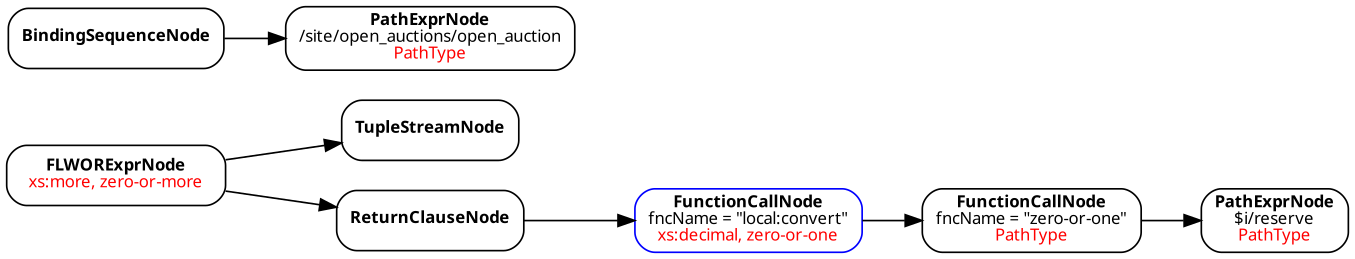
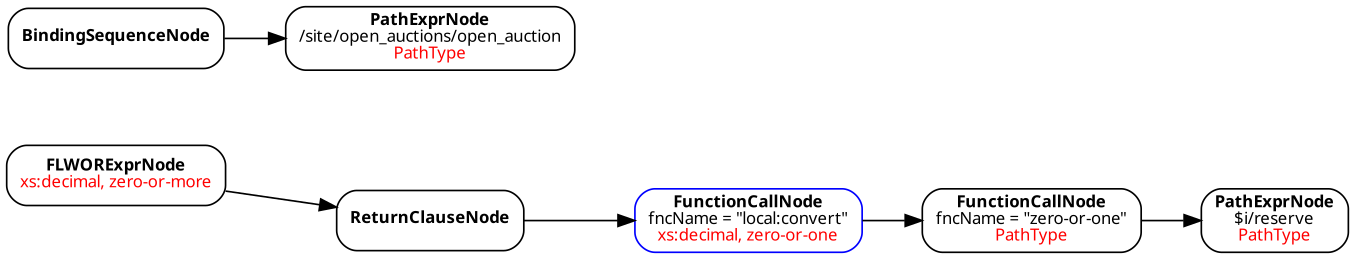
node "TupleStreamNode": removed
node "FLWORExprNode": text "xs:more, zero-or-more" -> "xs:decimal, zero-or-more"
